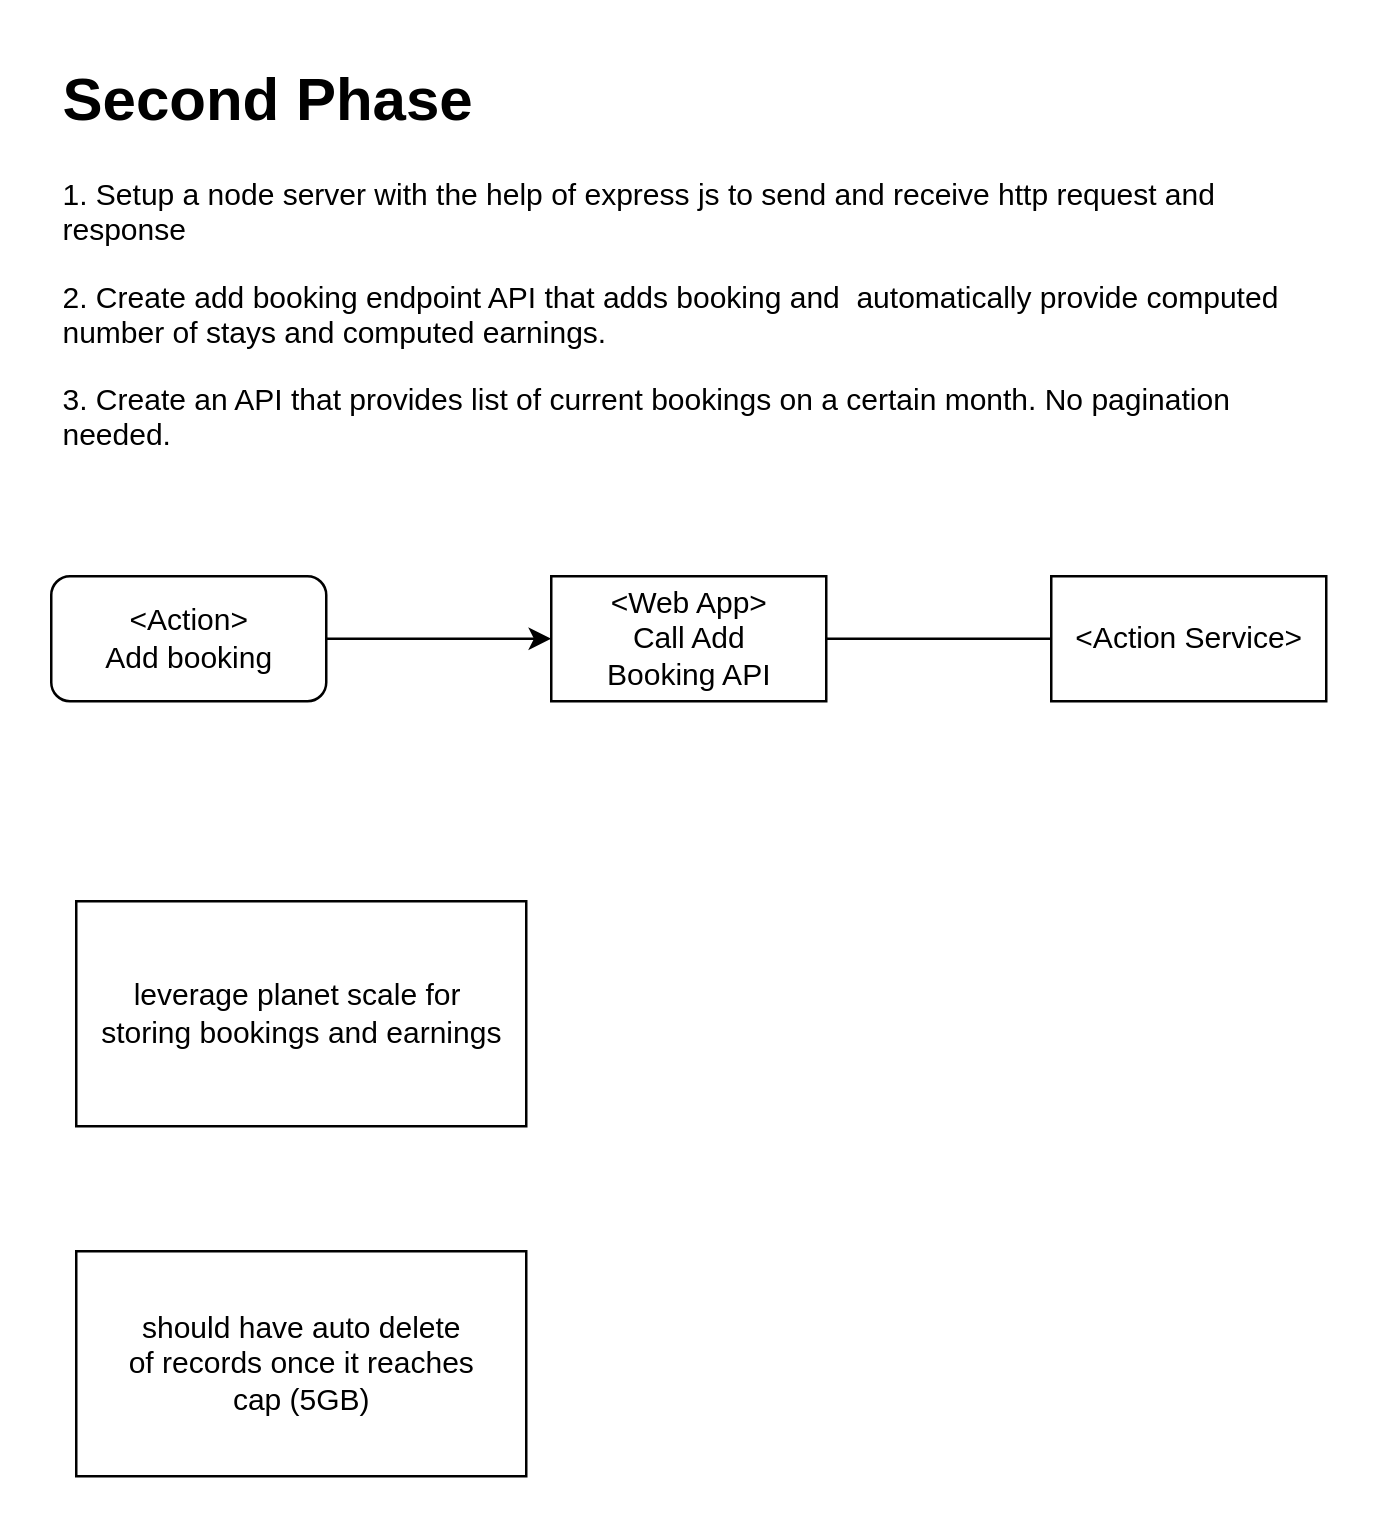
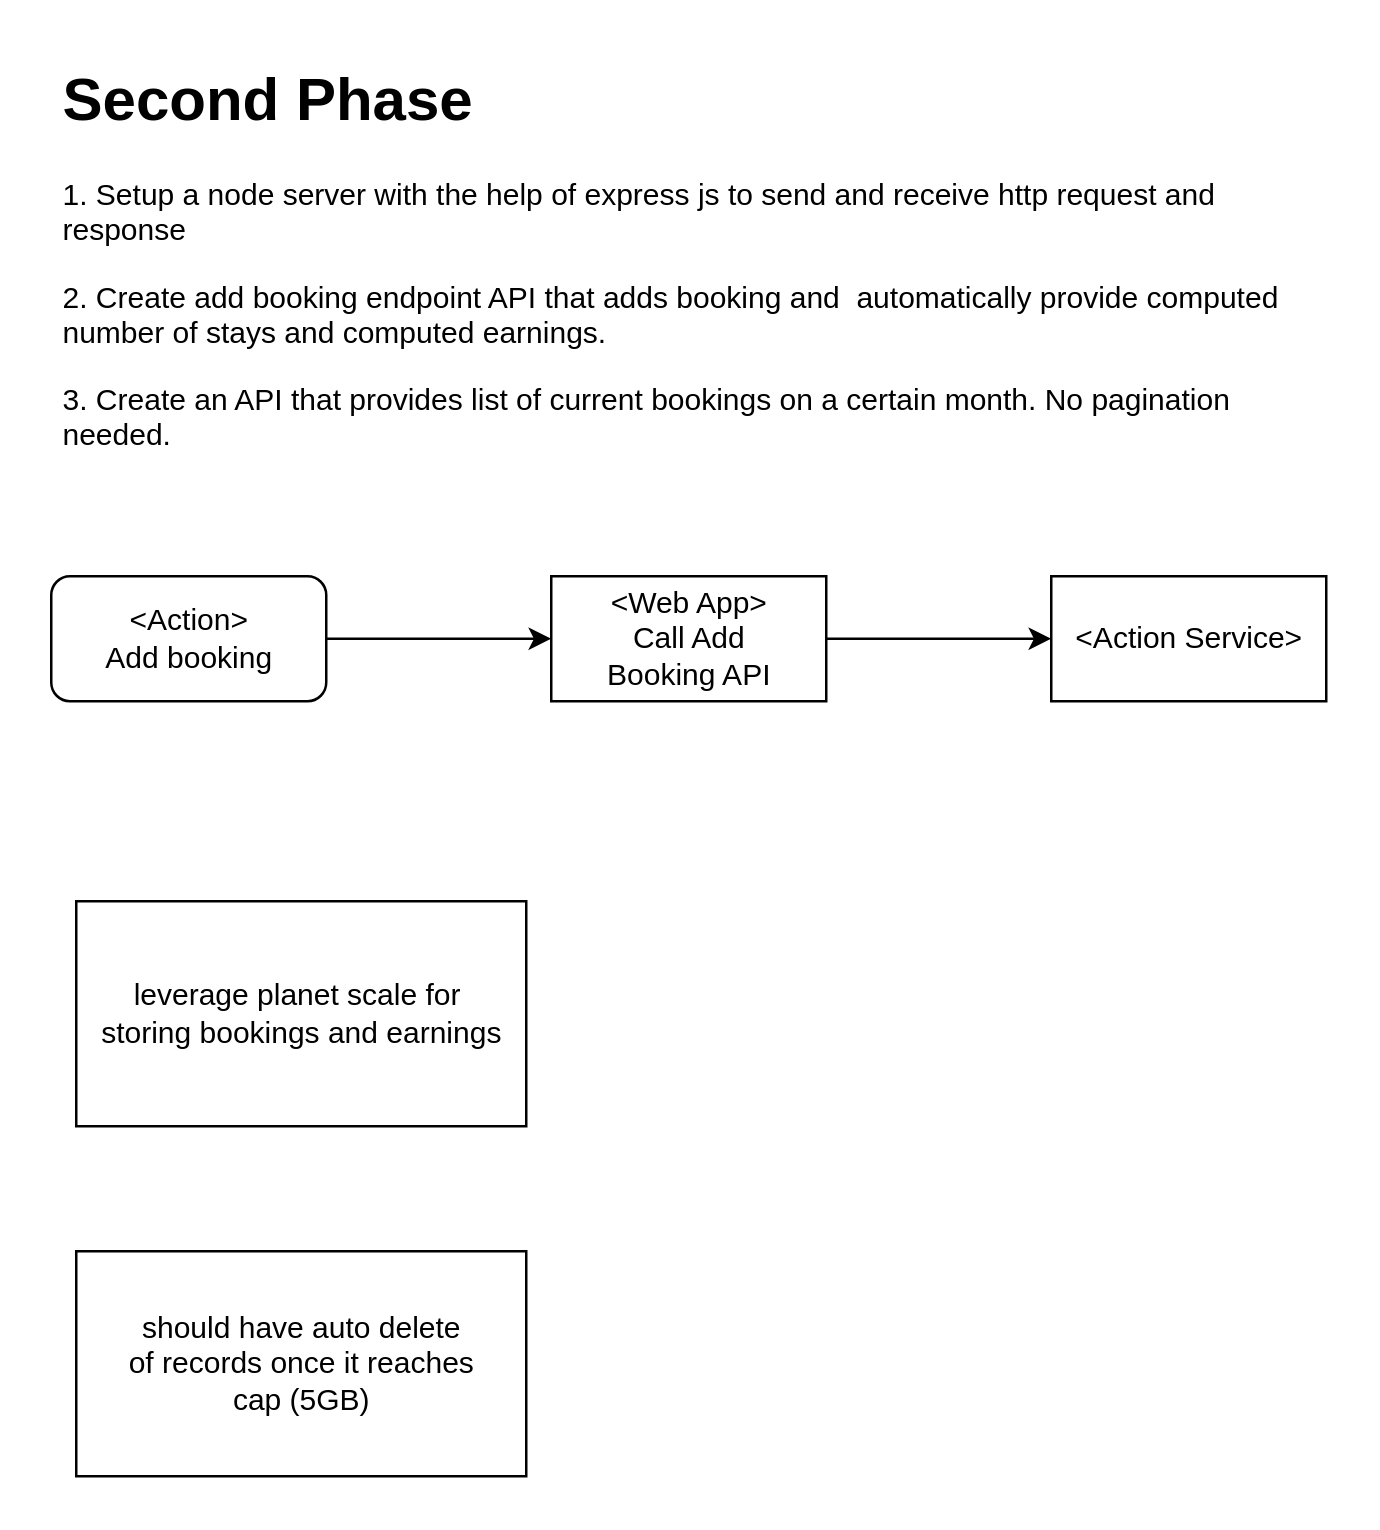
edge "<Web App> Call Add Booking API" -- "<Action Service>": arrowhead none -> classic
